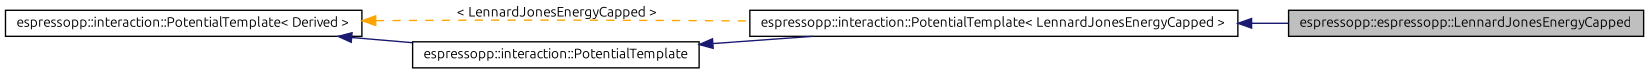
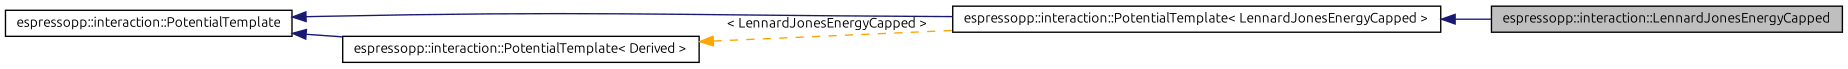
node "espressopp::espressopp::LennardJonesEnergyCapped": label "espressopp::espressopp::LennardJonesEnergyCapped" -> "espressopp::interaction::LennardJonesEnergyCapped"
edge "espressopp::interaction::PotentialTemplate" -> "espressopp::interaction::PotentialTemplate< Derived >": reversed
